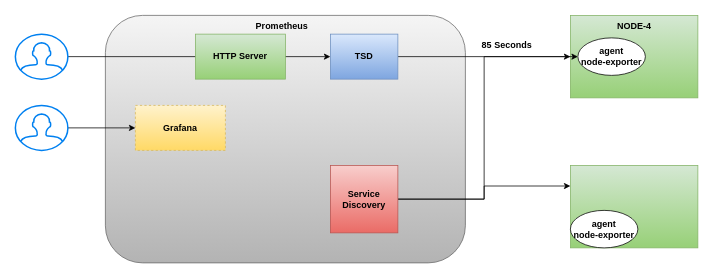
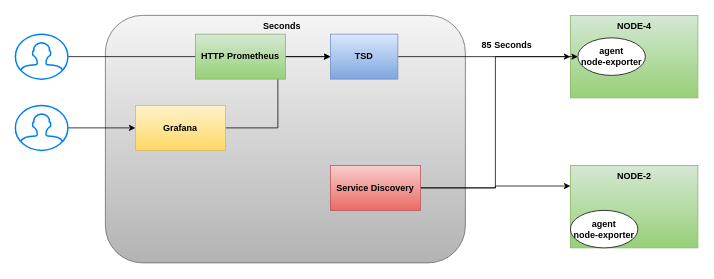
node "Prometheus": label "Prometheus" -> "Seconds"
node "HTTP Server": label "HTTP Server" -> "HTTP Prometheus"
edge "Grafana" -> "TSD": added
node "Grafana": style dashed -> solid
node "NODE-2": added
node "Service Discovery": size 68x68 -> 90x45
